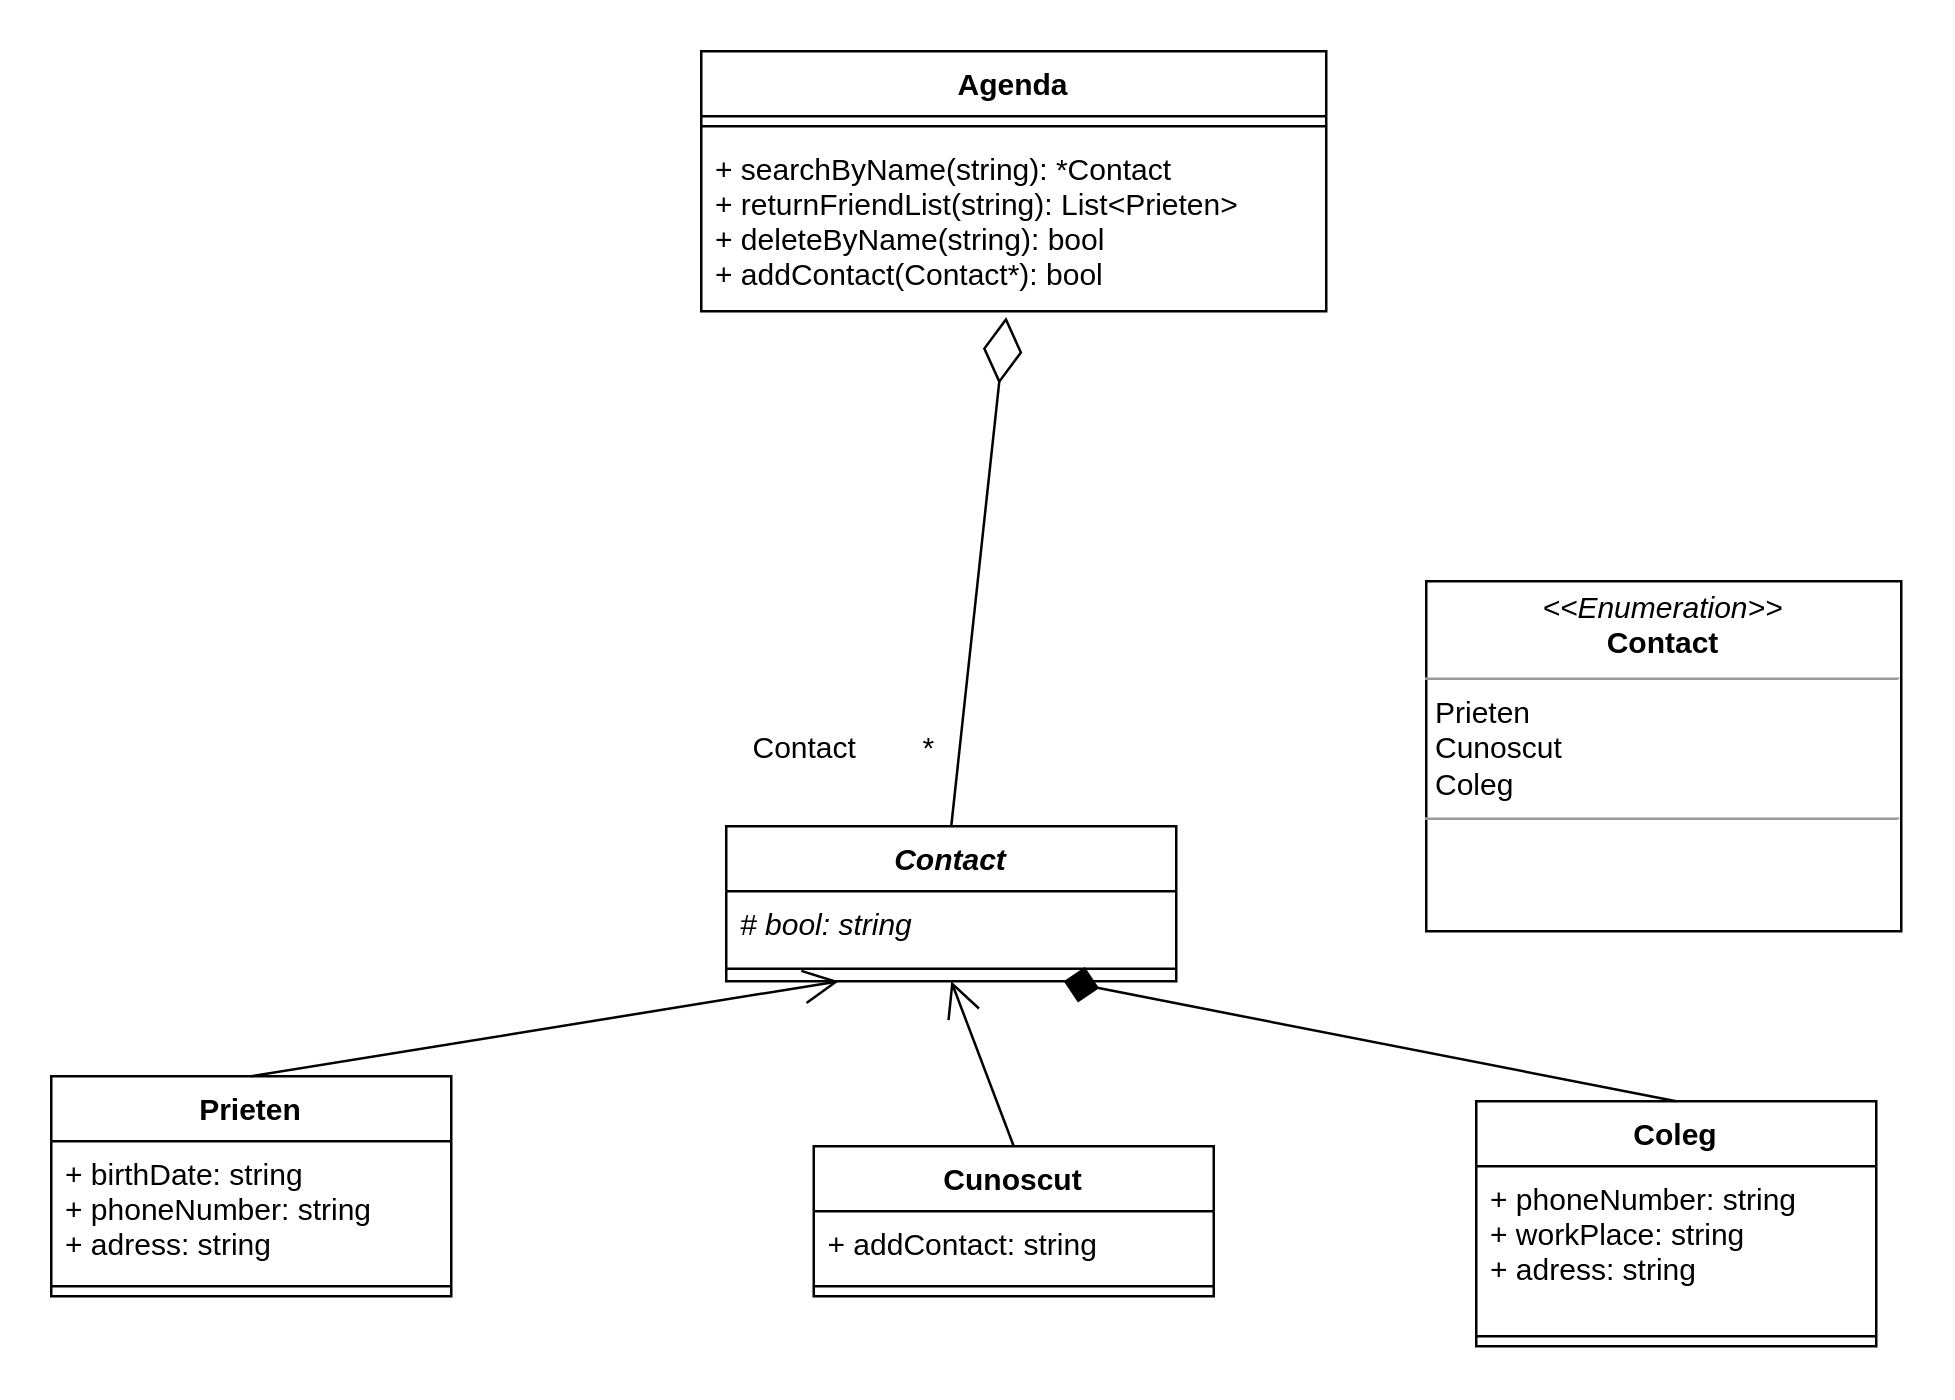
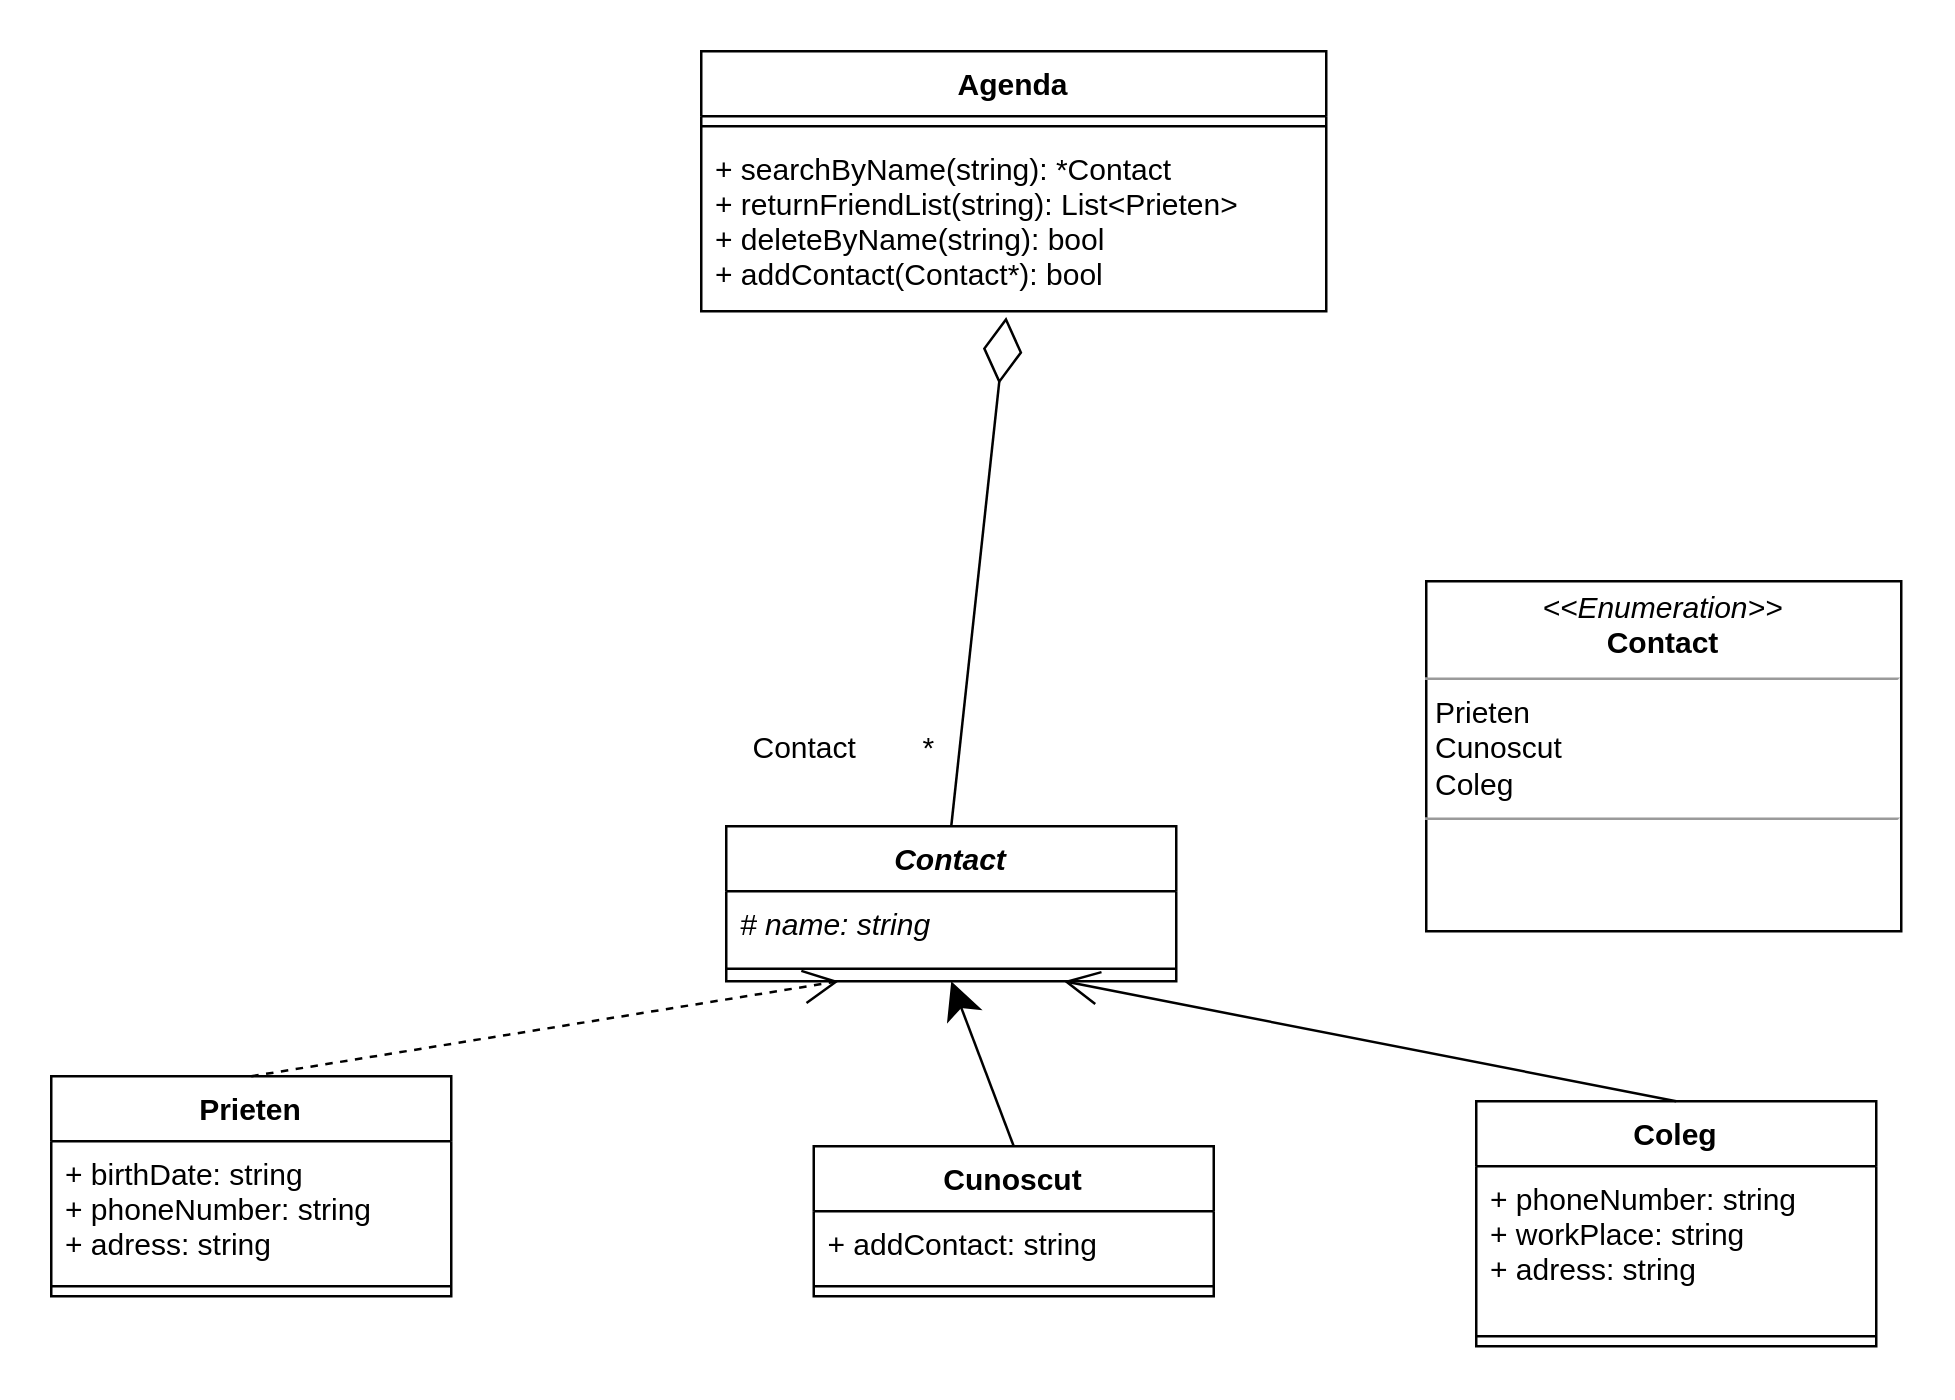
node "# bool: string": label "# bool: string" -> "# name: string"
edge "Coleg" -> "Contact": arrowhead diamond -> open
edge "Cunoscut" -> "Contact": arrowhead open -> classic
edge "Prieten" -> "Contact": style solid -> dashed
